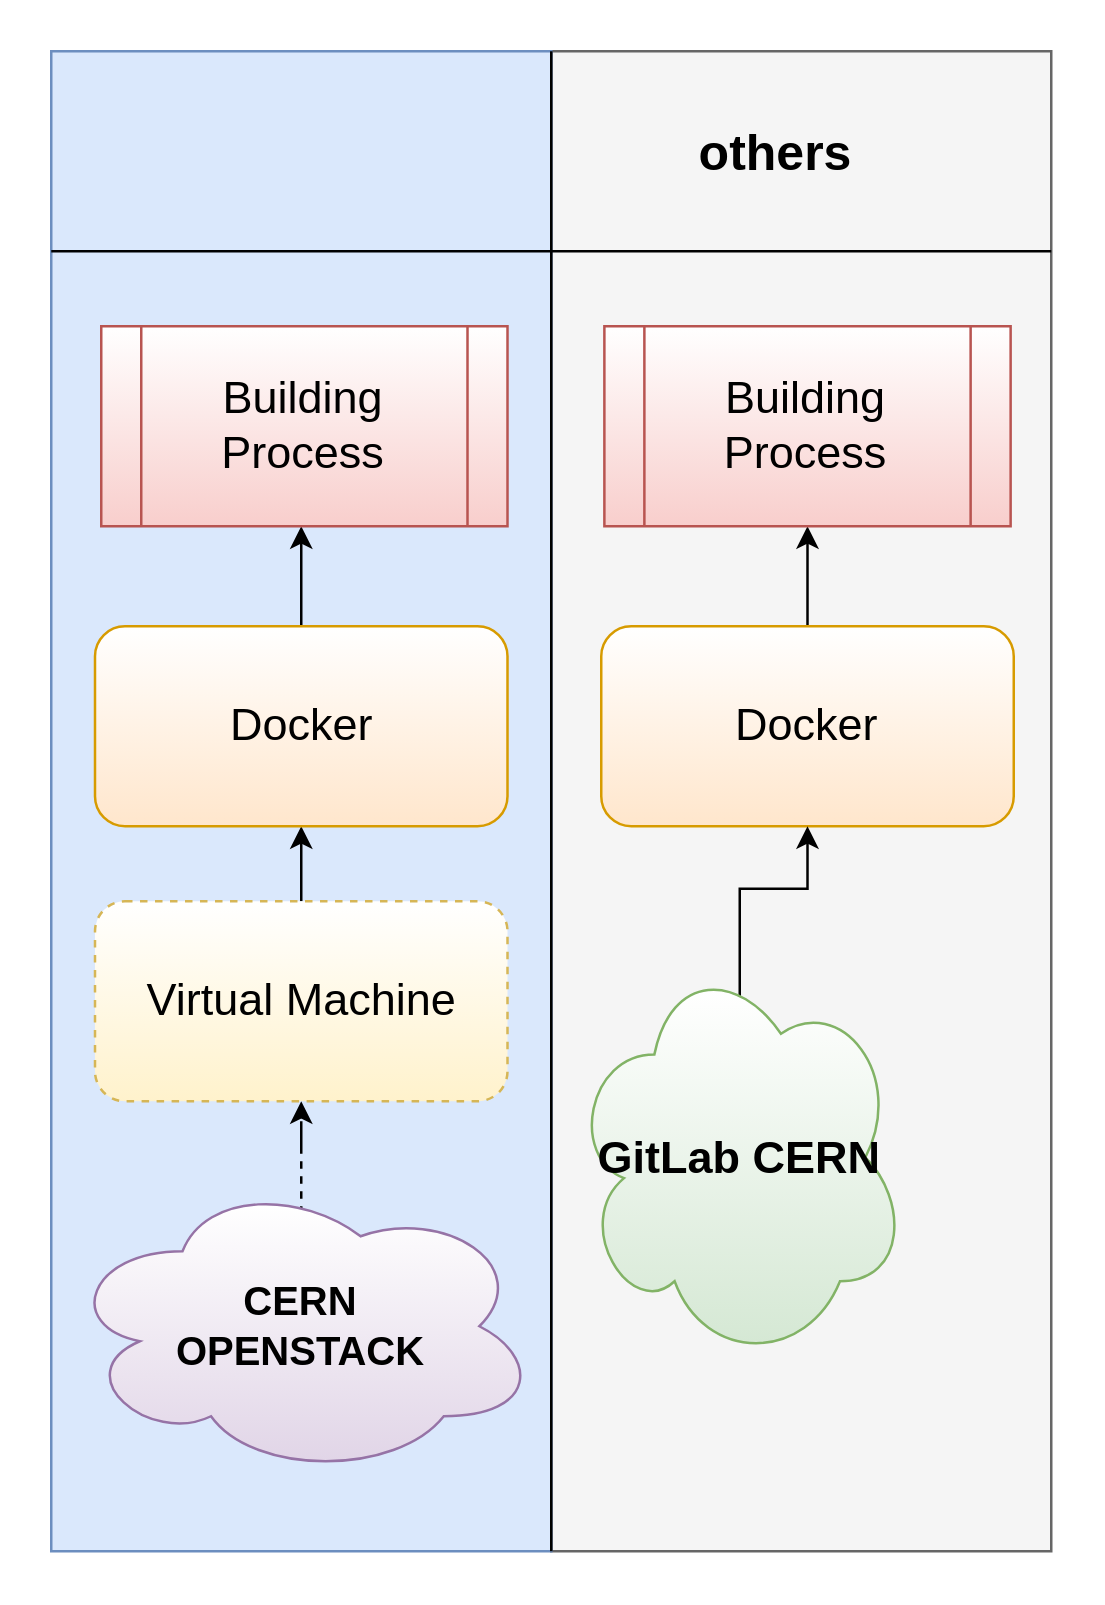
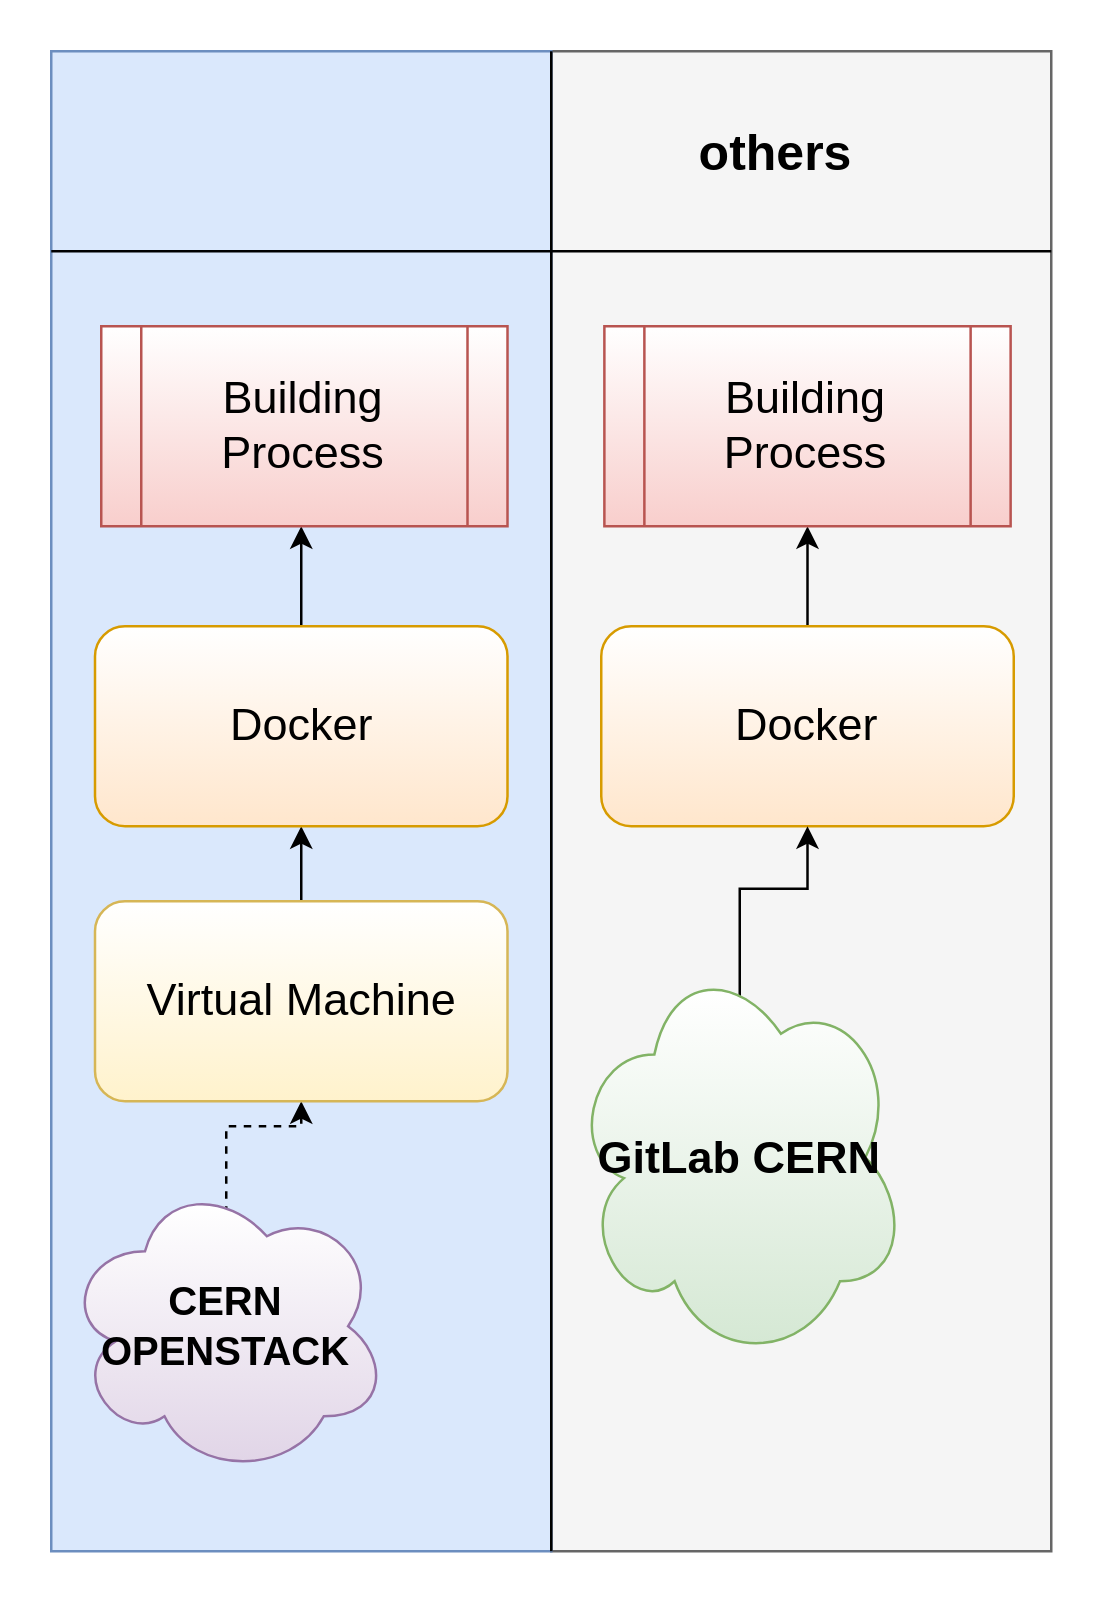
node "Virtual Machine": style dashed -> solid
node "CERN OPENSTACK": size 475x300 -> 325x300
